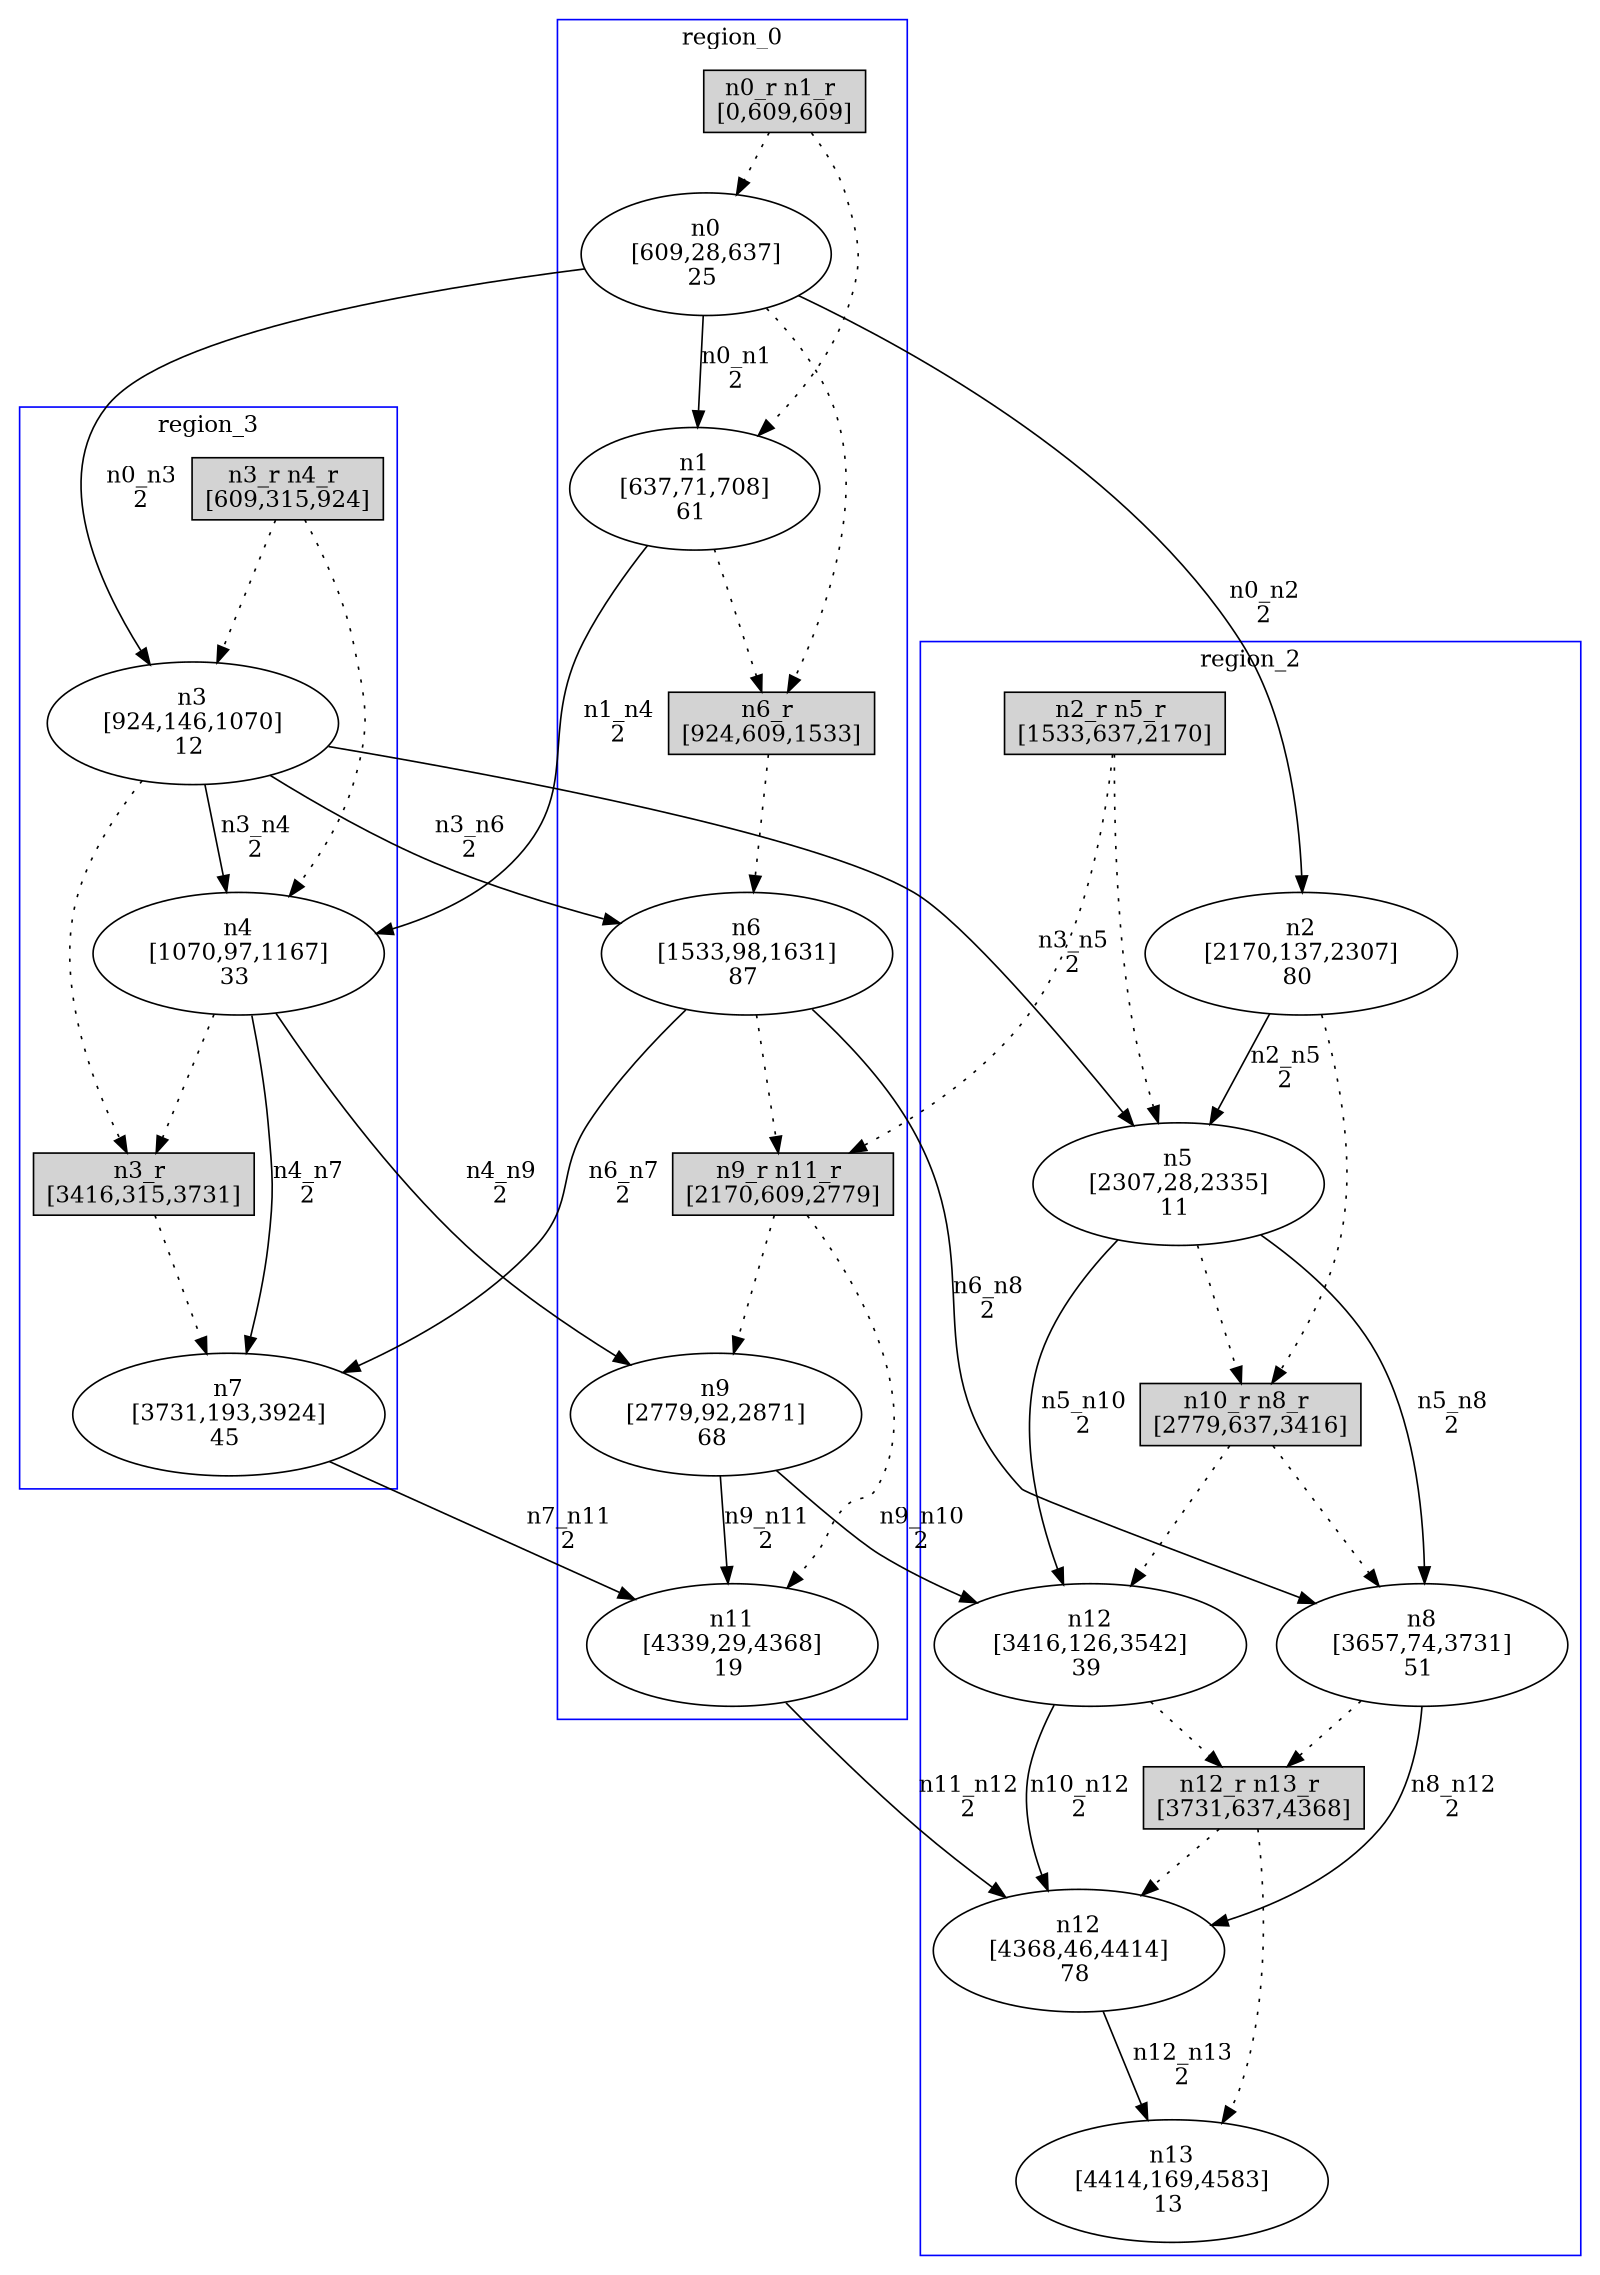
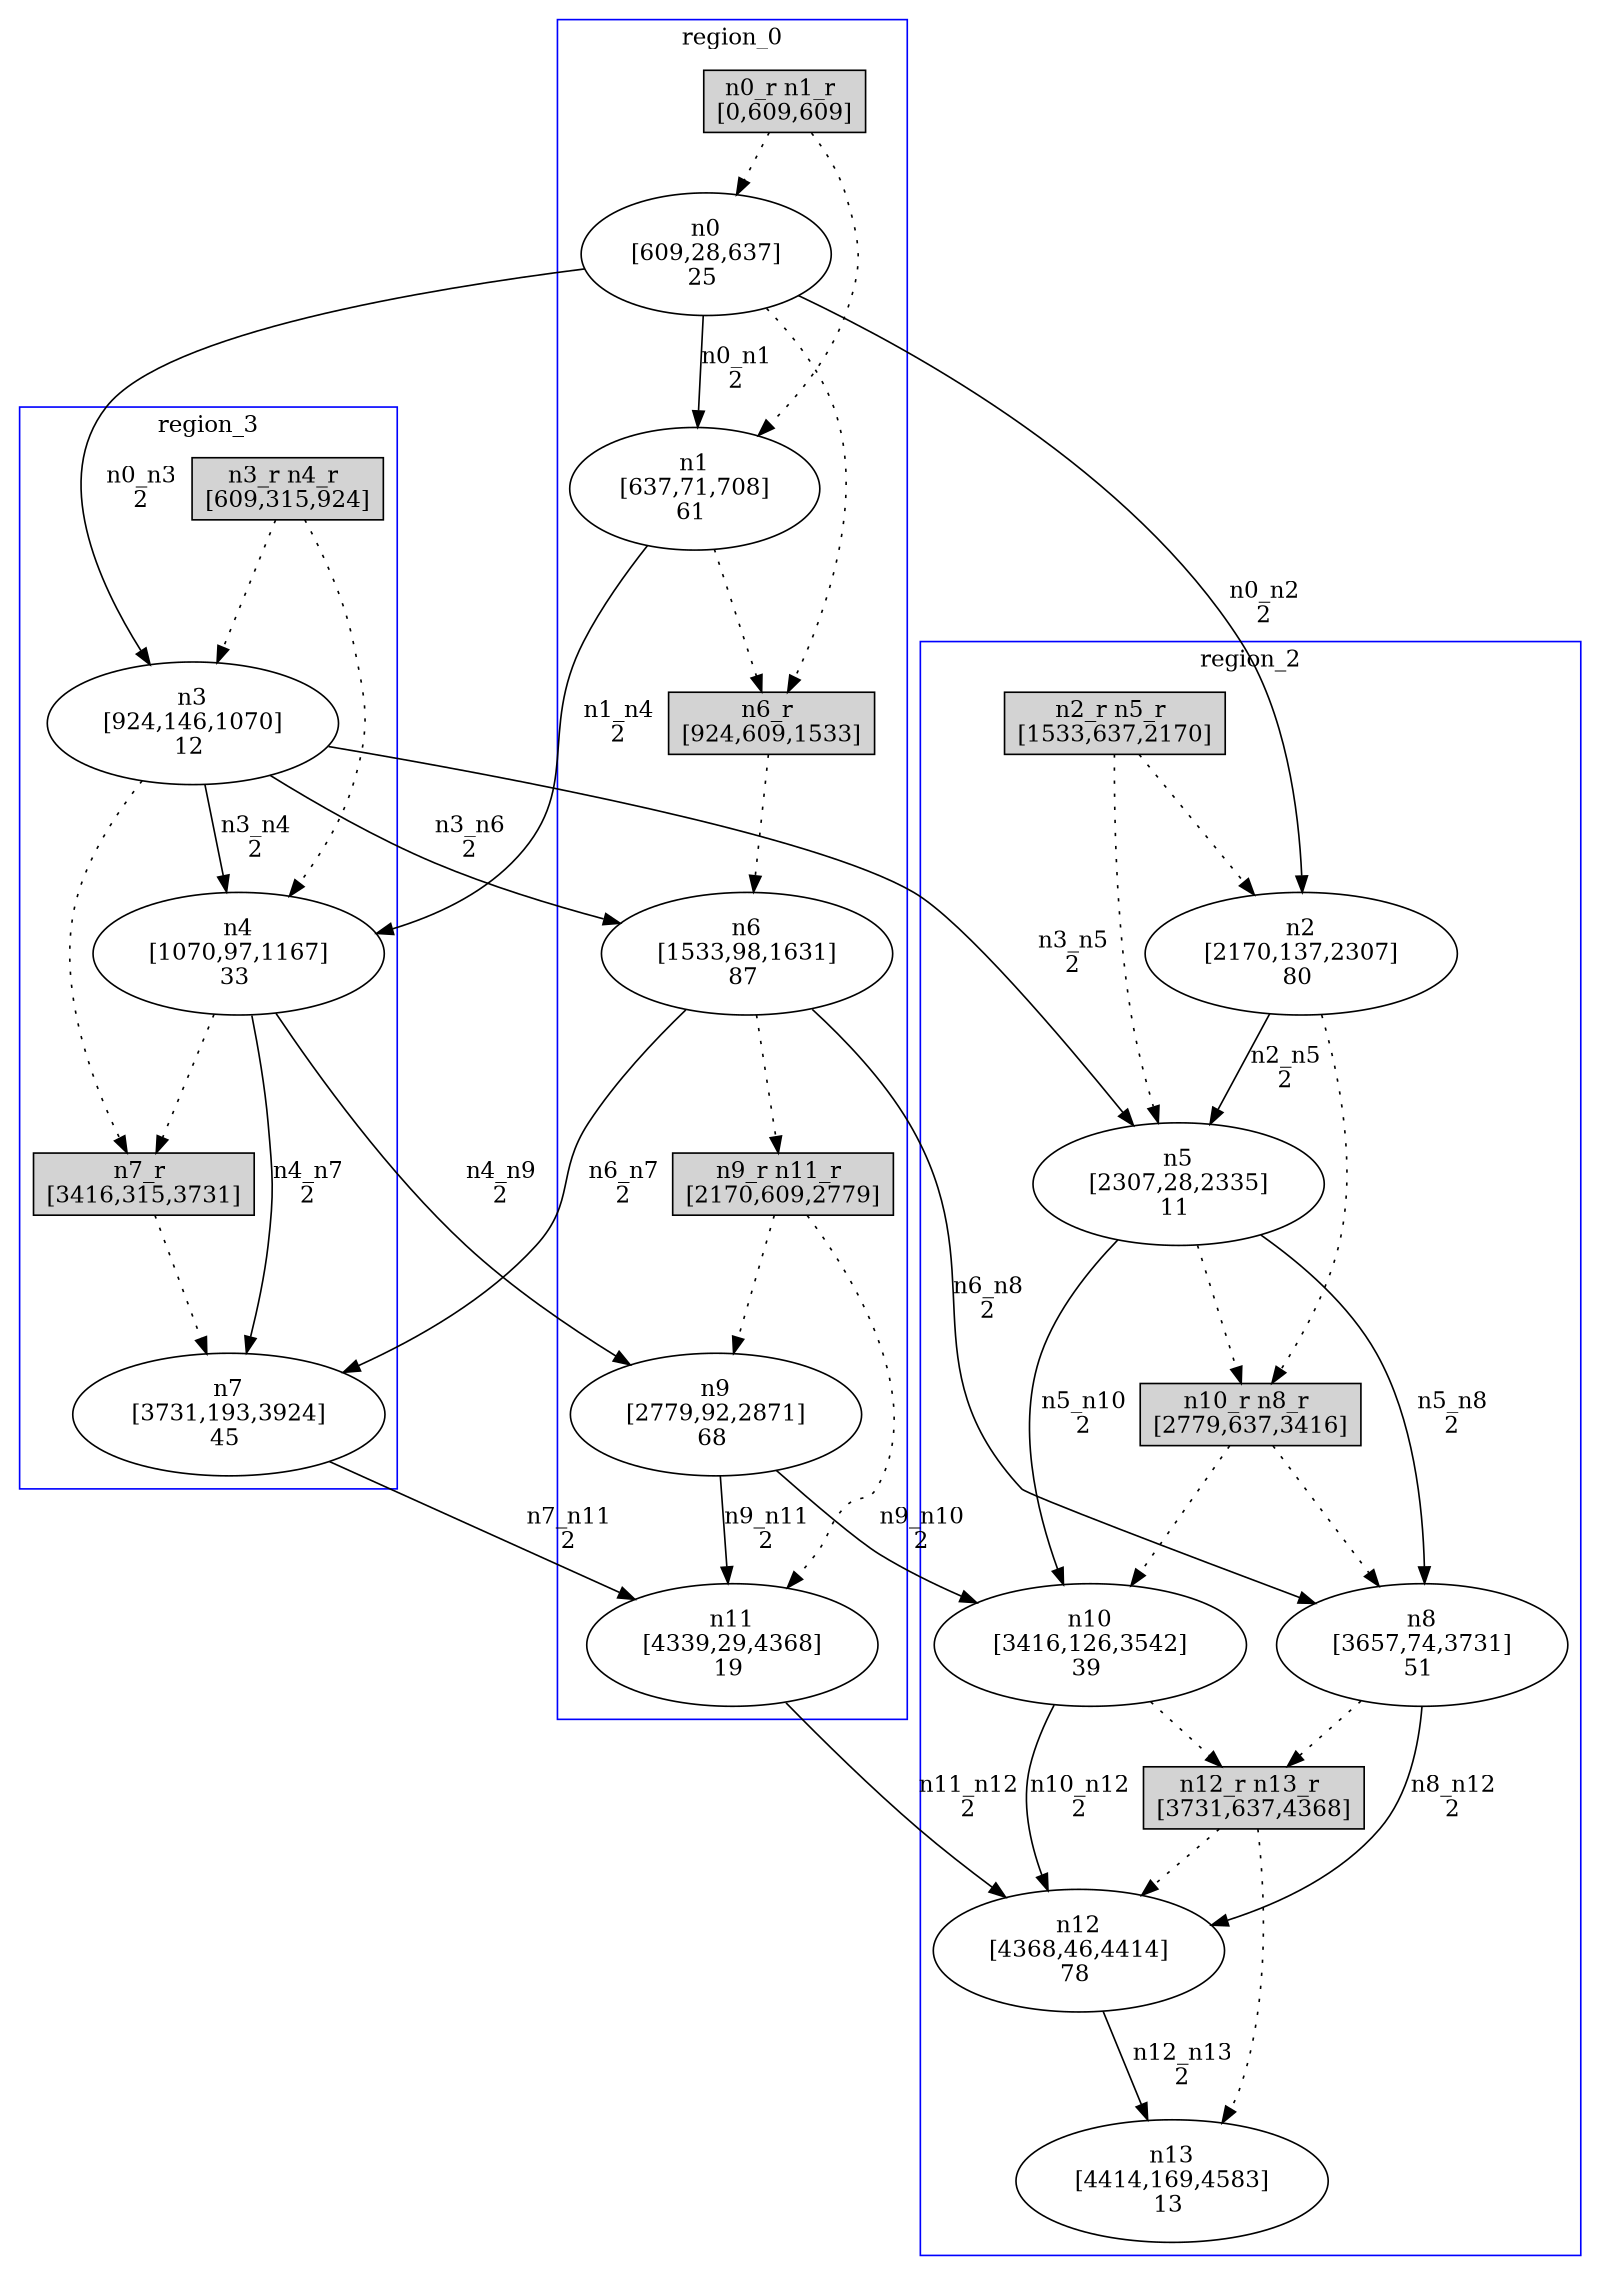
edge "n2_r n5_r [1533,637,2170]" -> "n9_r n11_r [2170,609,2779]": now "n2_r n5_r [1533,637,2170]" -> "n2 [2170,137,2307] 80"
node "n3_r [3416,315,3731]": label "n3_r [3416,315,3731]" -> "n7_r [3416,315,3731]"
node "n12 [3416,126,3542] 39": label "n12 [3416,126,3542] 39" -> "n10 [3416,126,3542] 39"
